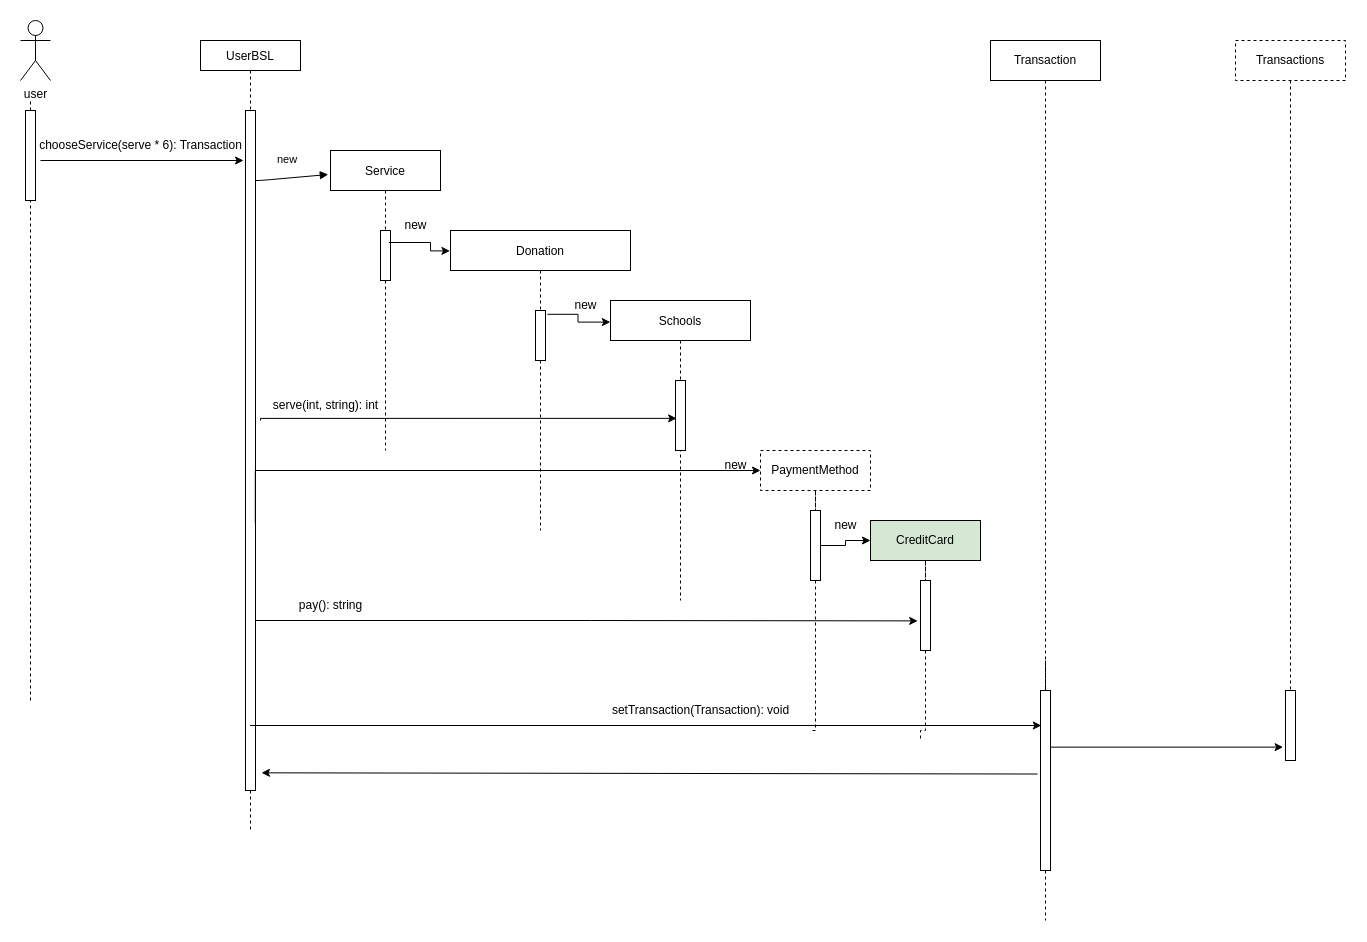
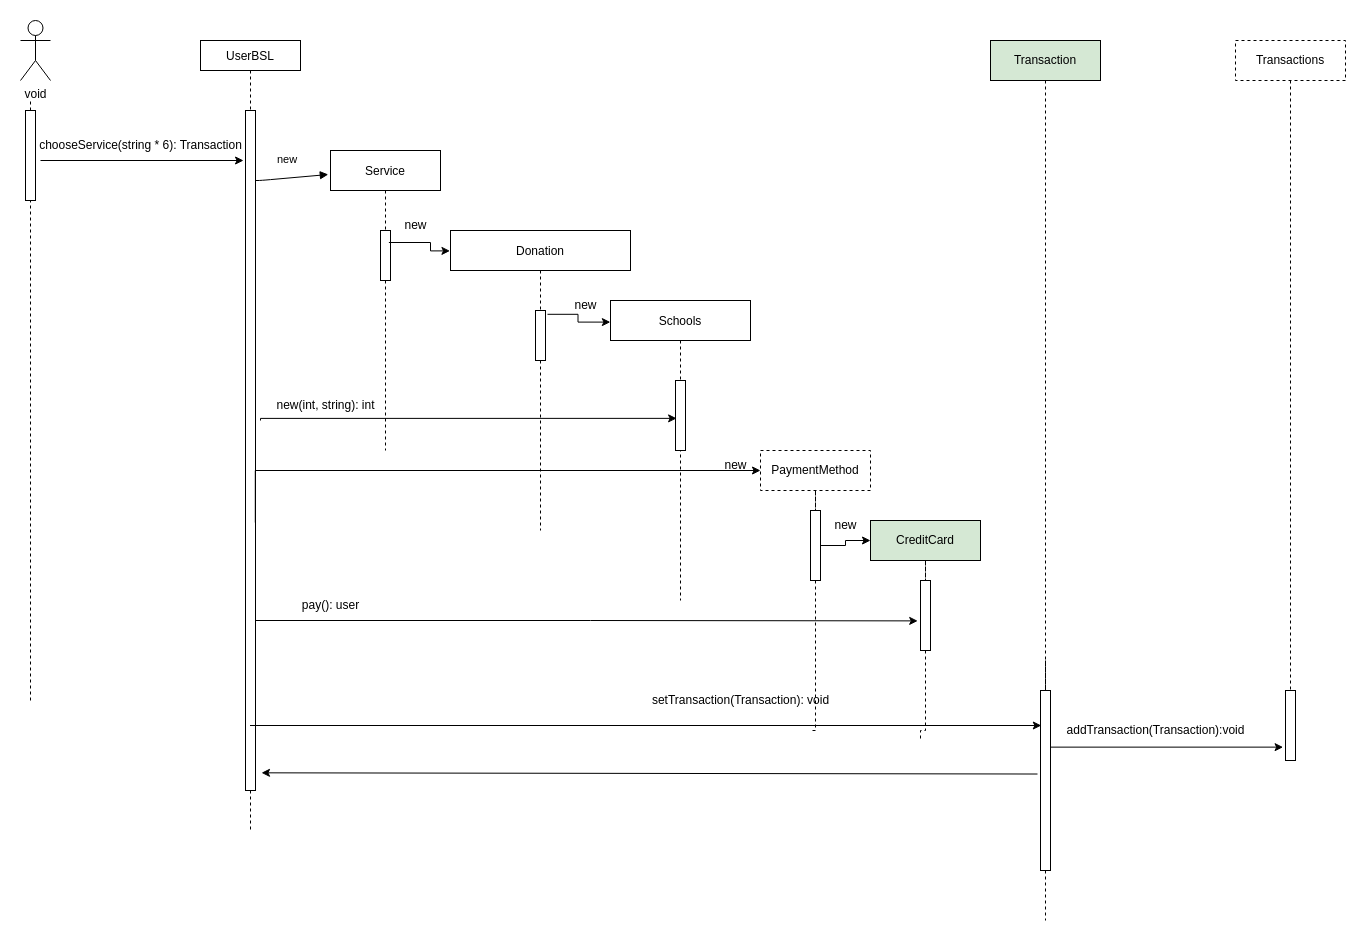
node "Transaction": fillcolor #ffffff -> #d5e8d4
node "user": label "user" -> "void"
node "chooseService(serve * 6): Transaction": label "chooseService(serve * 6): Transaction" -> "chooseService(string * 6): Transaction"
node "serve(int, string): int": label "serve(int, string): int" -> "new(int, string): int"
node "pay(): string": label "pay(): string" -> "pay(): user"
node "setTransaction(Transaction): void": moved (701, 711) -> (741, 701)
node "addTransaction(Transaction):void": added
